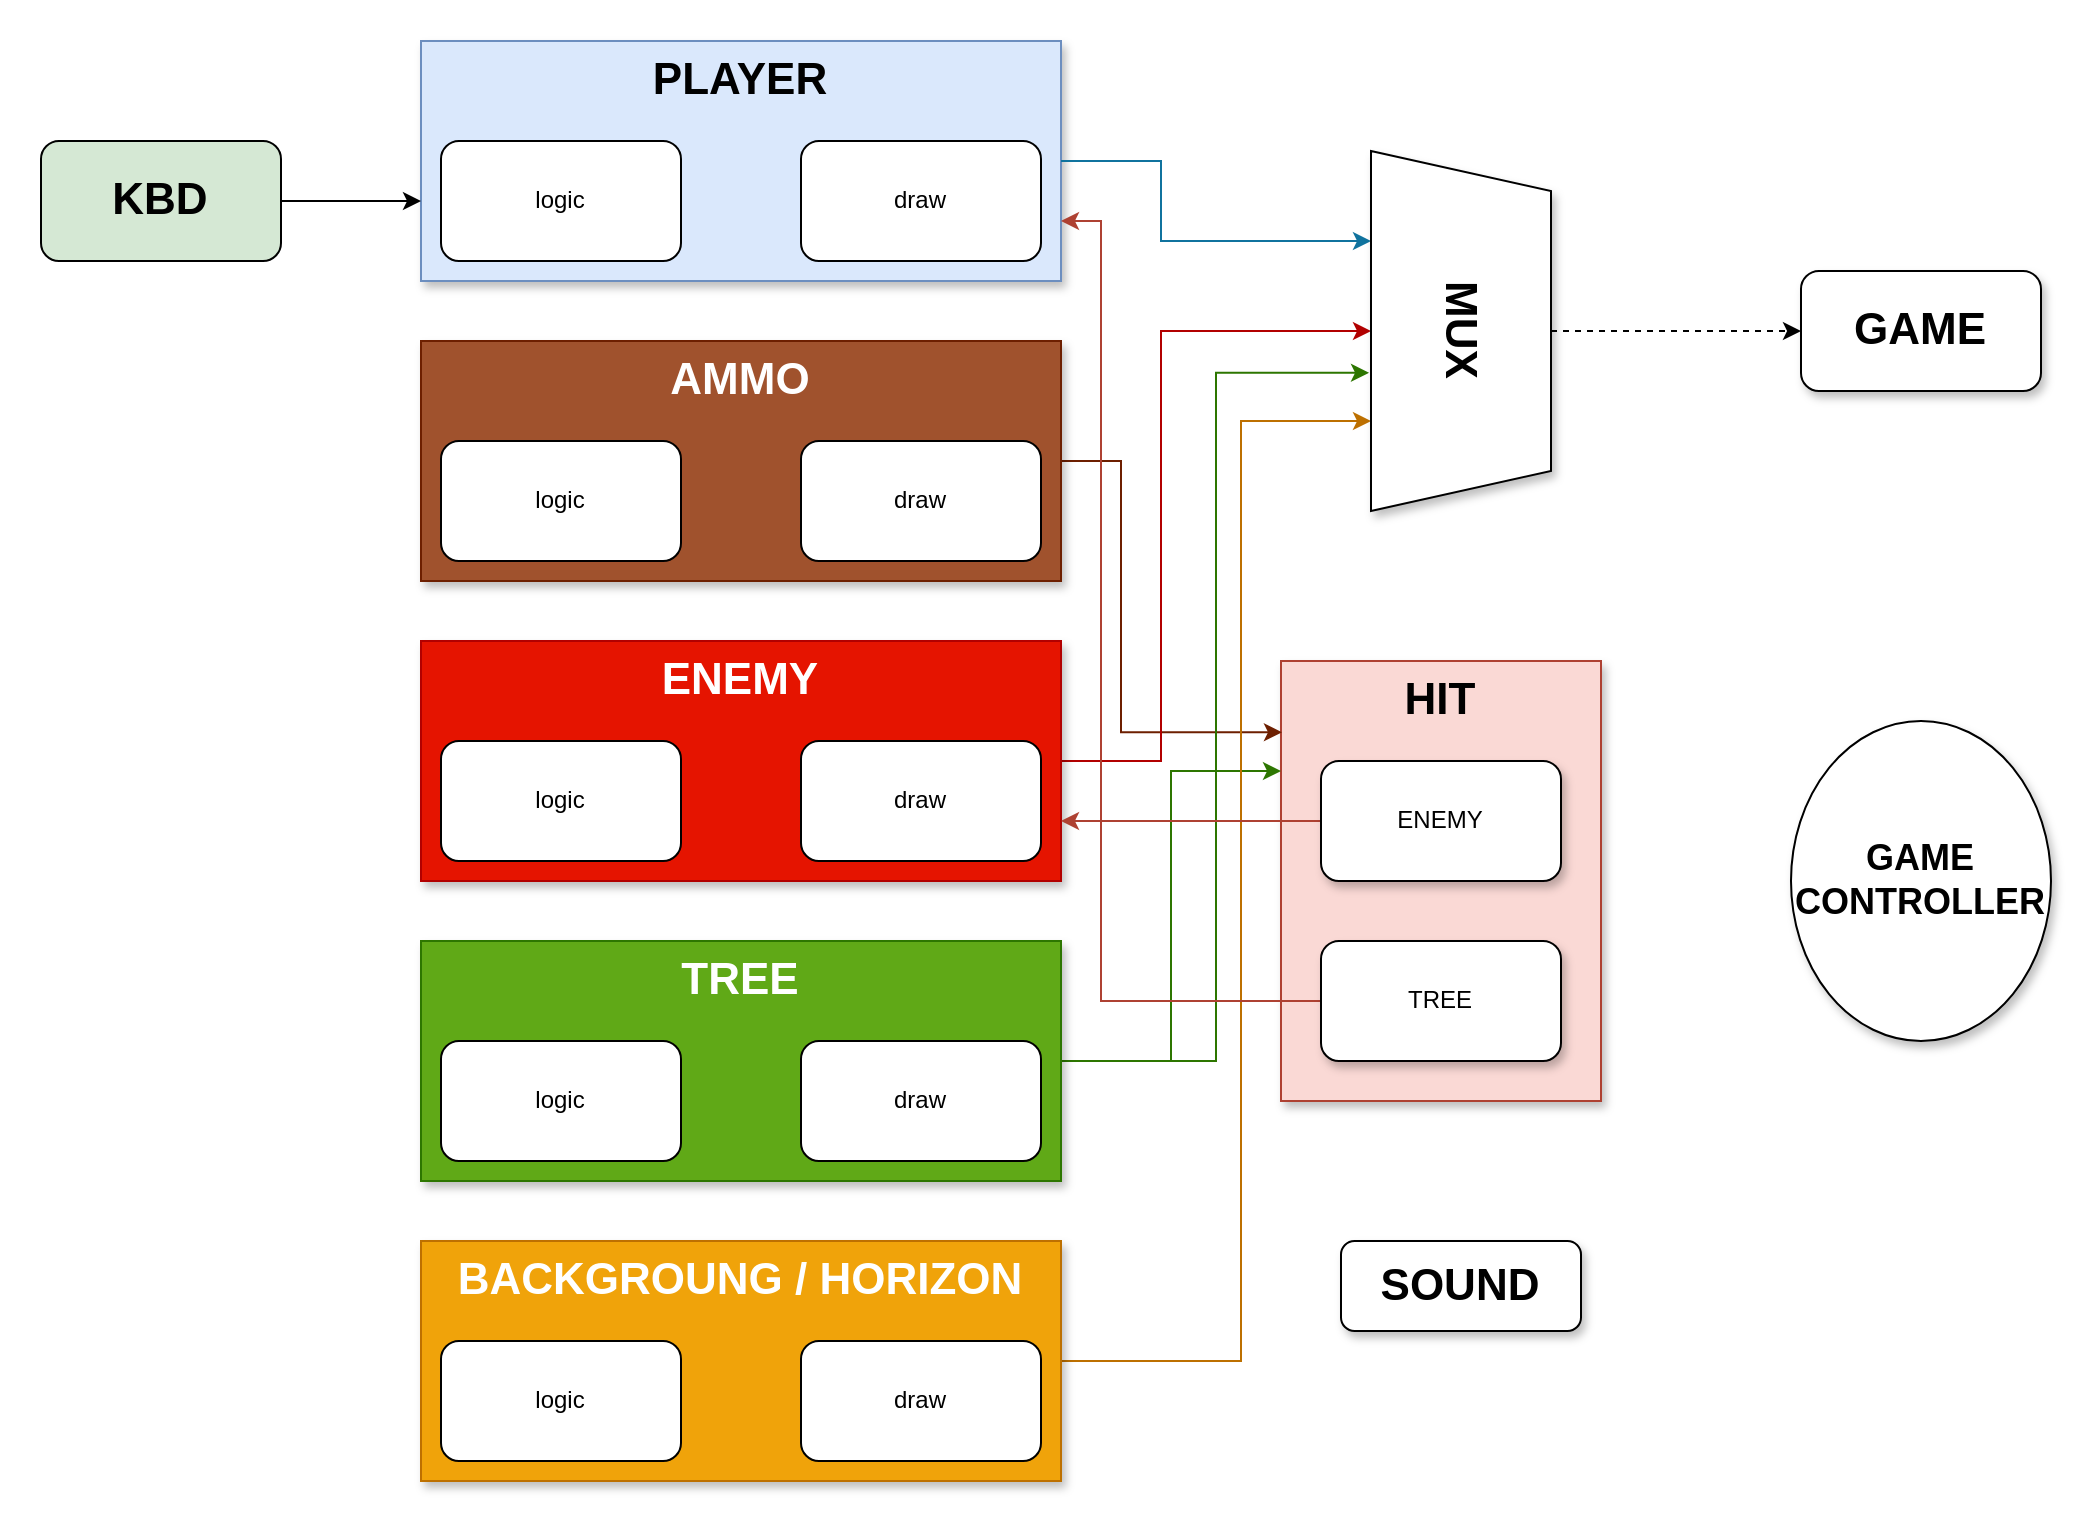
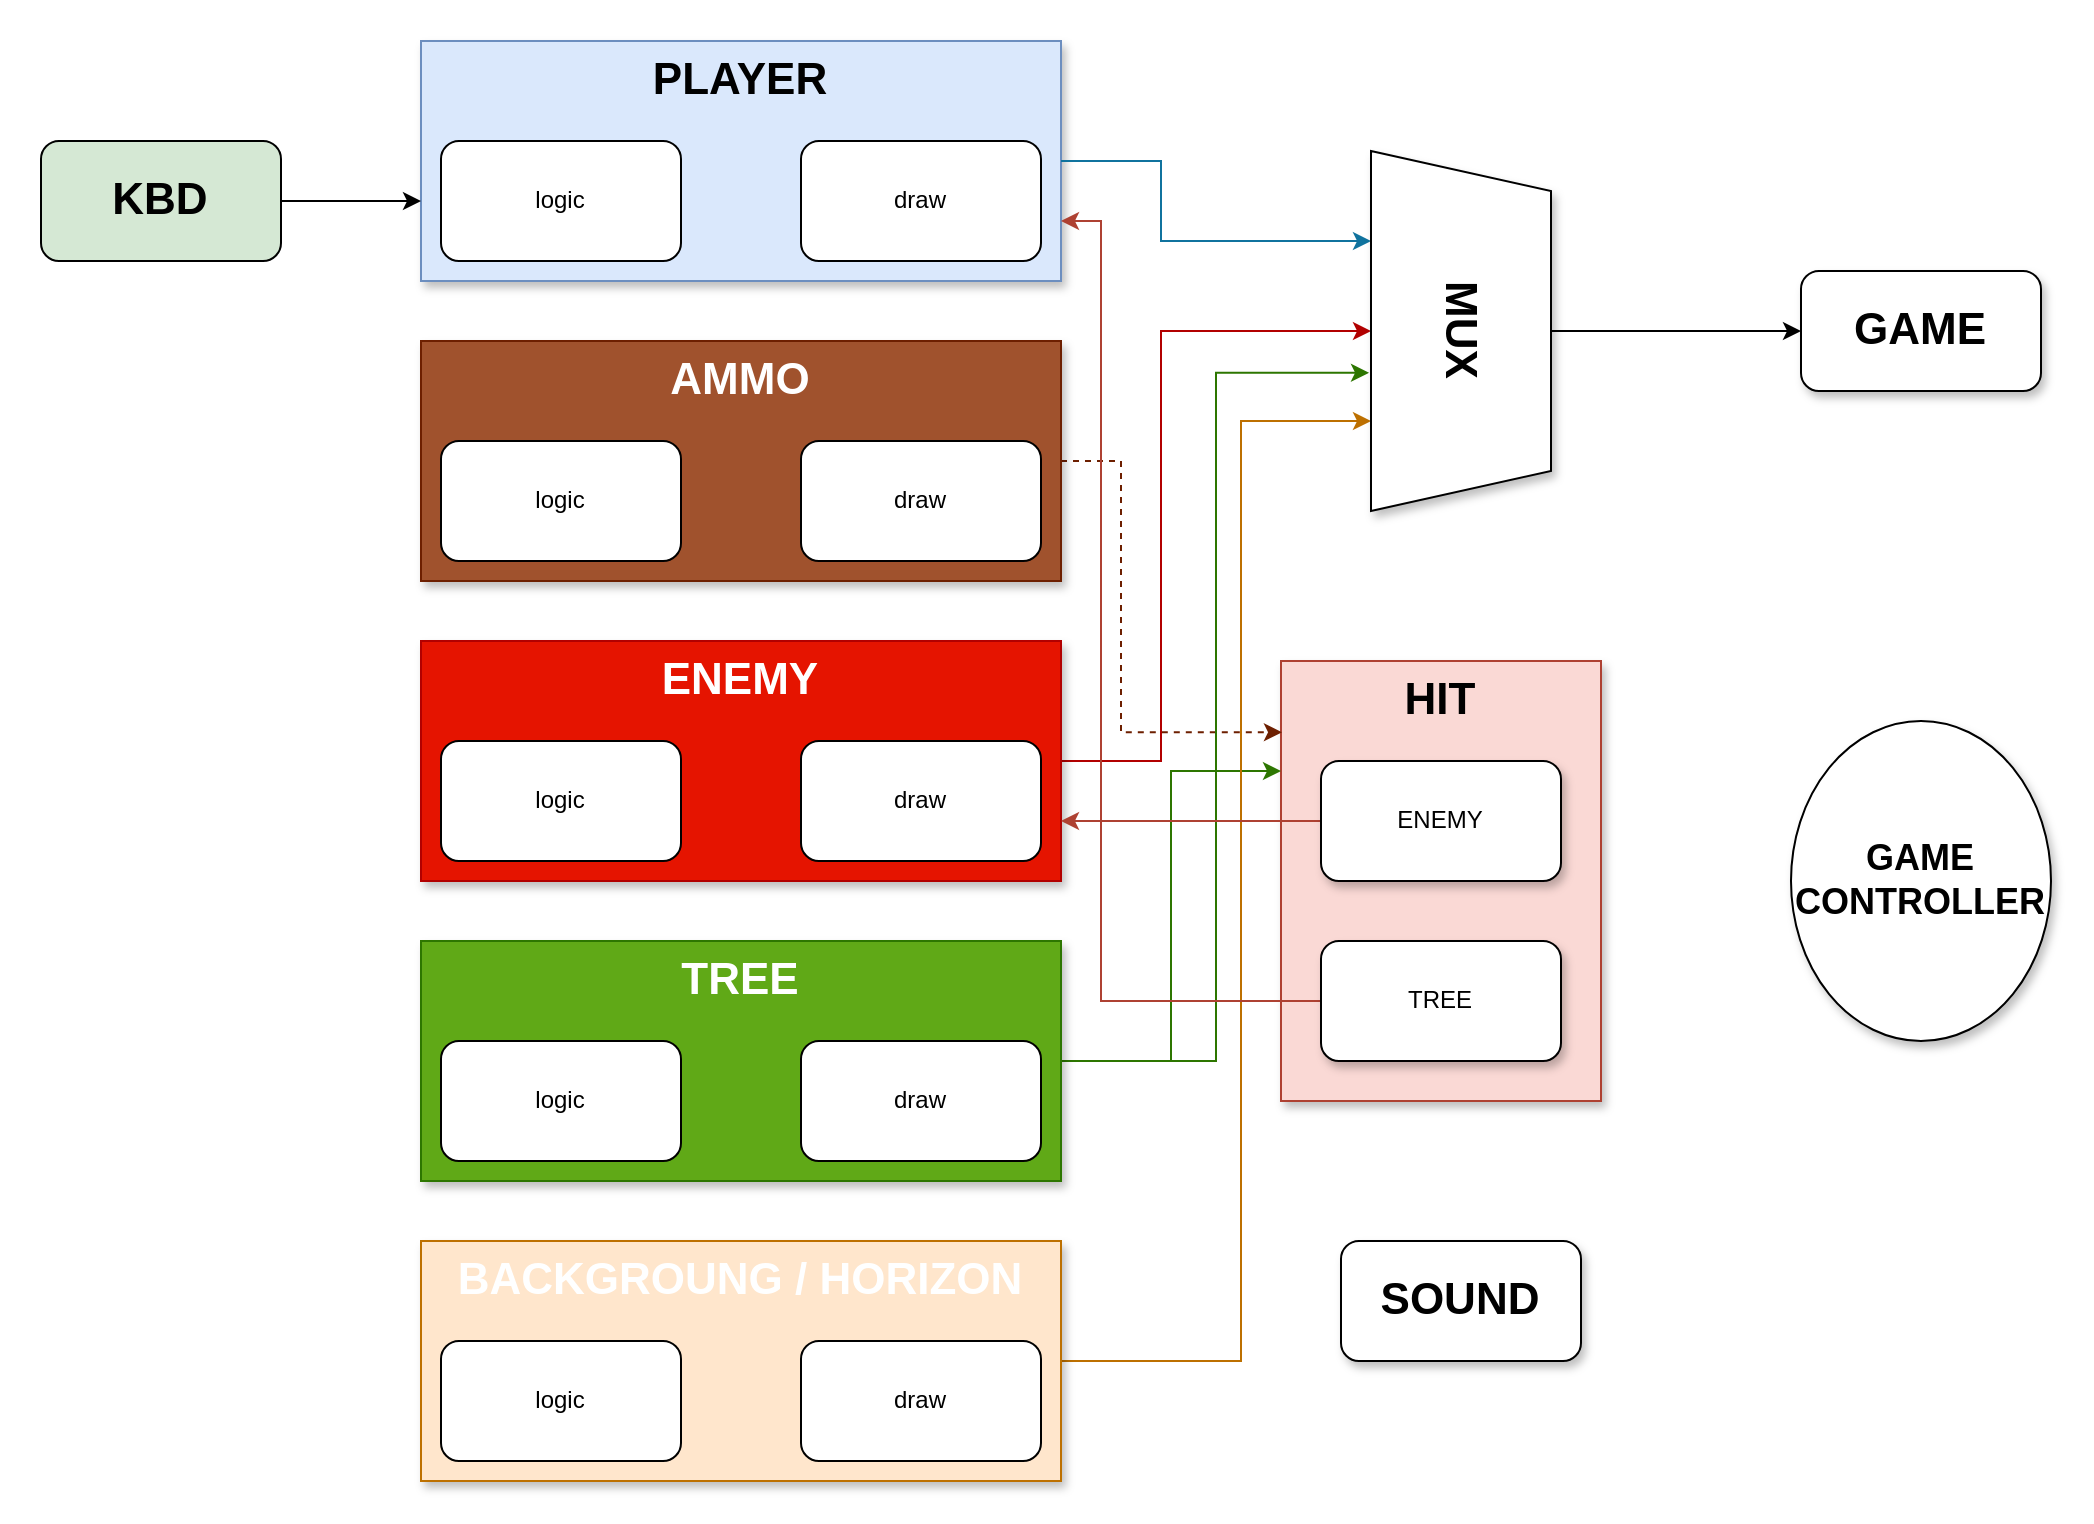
edge "MUX" -> "GAME": style dashed -> solid
edge "AMMO" -> "HIT": style solid -> dashed
node "SOUND": size 240x90 -> 240x120
node "BACKGROUNG / HORIZON": fillcolor #f0a30a -> #ffe6cc
